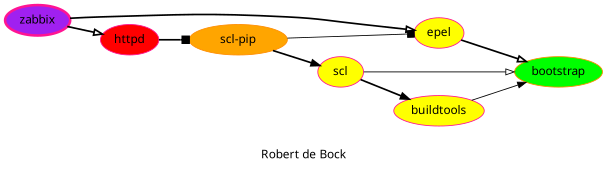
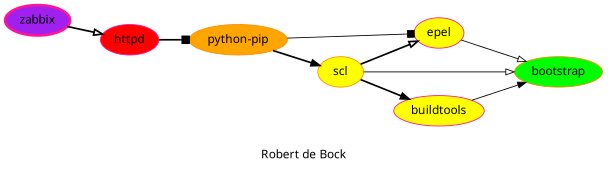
edge "zabbix" -> "epel": now "scl" -> "epel"
node "scl-pip": label "scl-pip" -> "python-pip"
edge "epel" -> "bootstrap": style bold -> solid
node "scl": color deeppink -> darkorange
